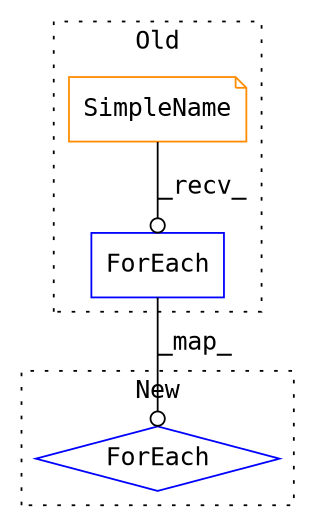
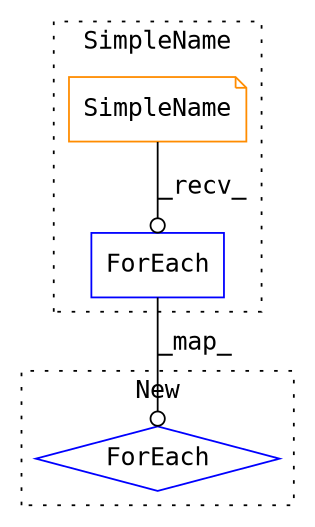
cluster "Old": label "Old" -> "SimpleName"
